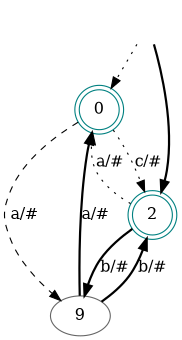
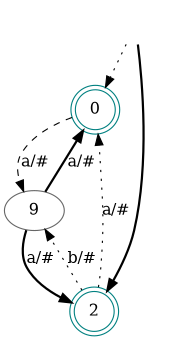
edge "0" -> "2": removed, label "c/#"
edge "2" -> "9": style bold -> dotted
edge "9" -> "2": label "b/#" -> "a/#"
